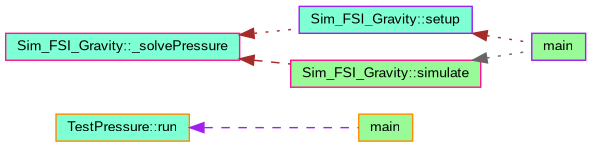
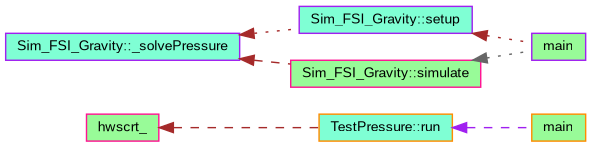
node "Sim_FSI_Gravity::_solvePressure": color deeppink -> purple
node "hwscrt_": added
